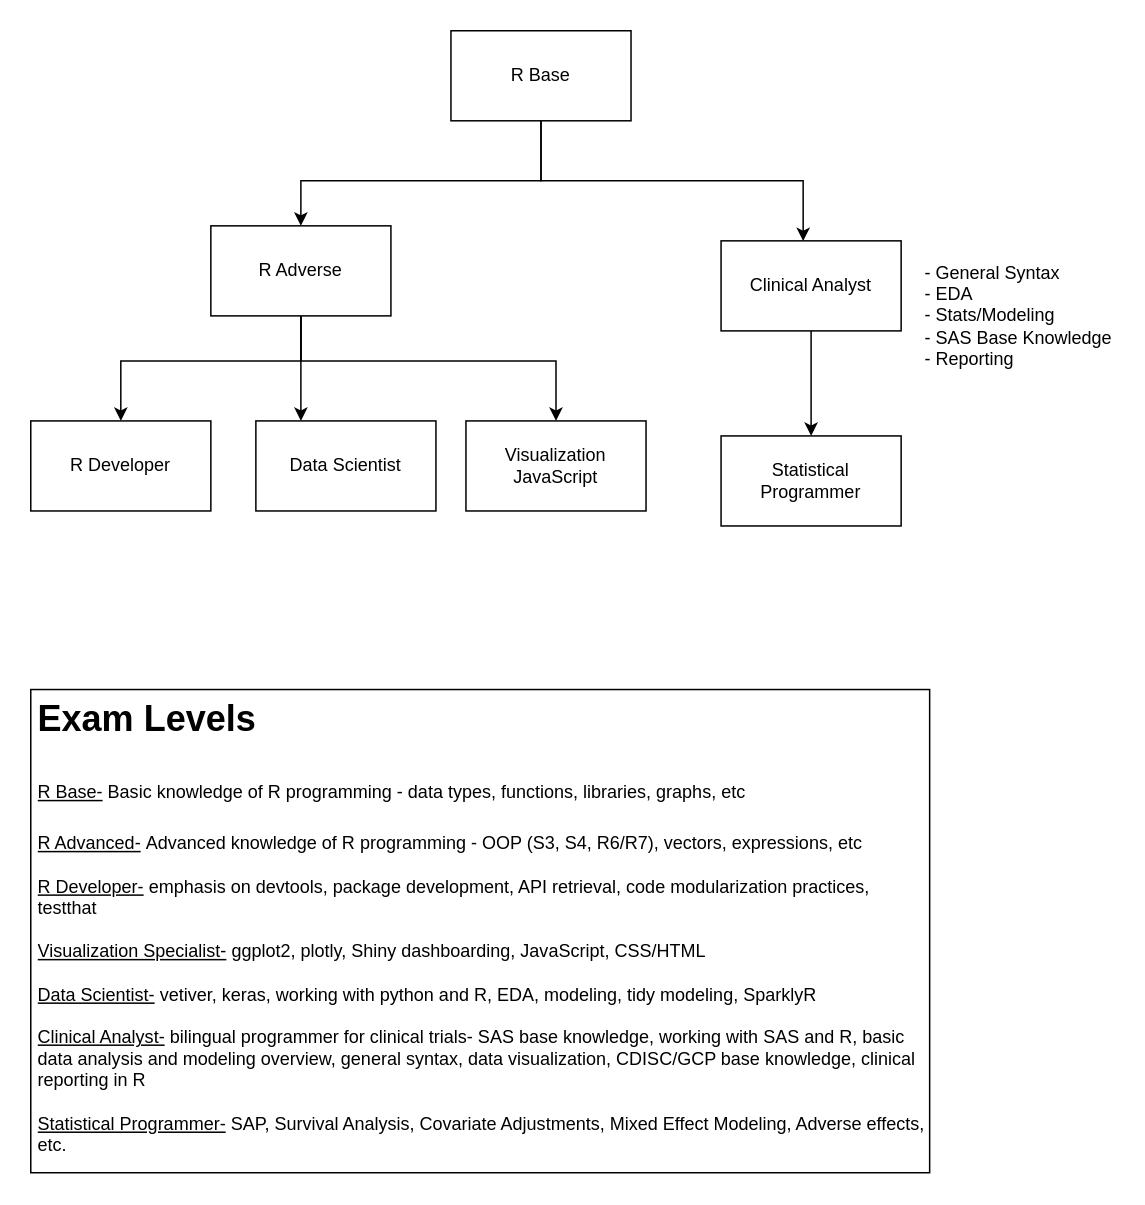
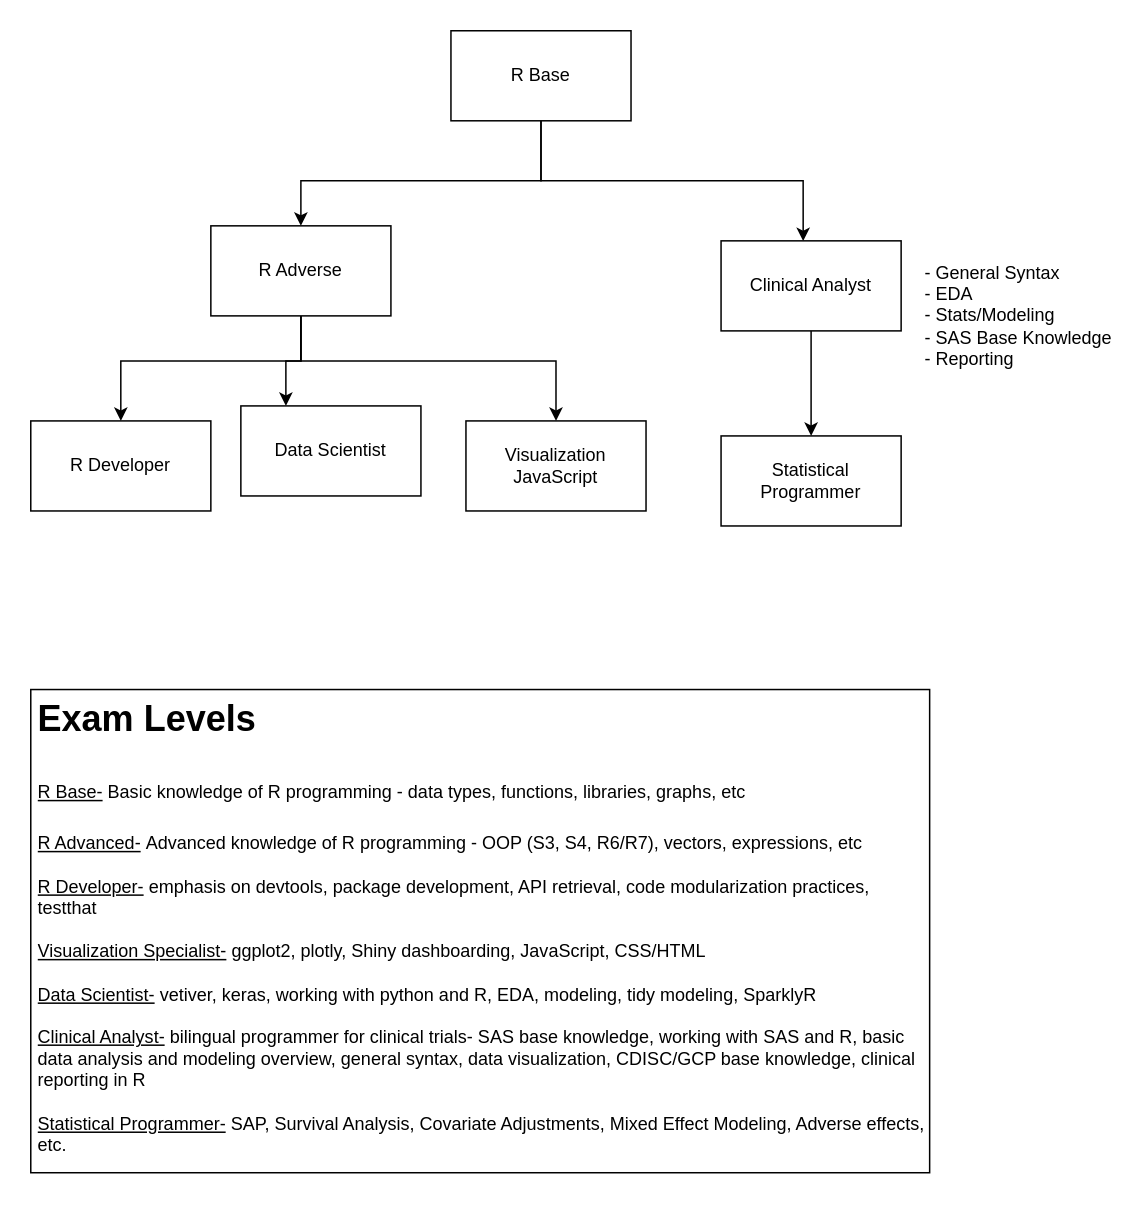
node "Data Scientist": moved (346, 466) -> (331, 451)
